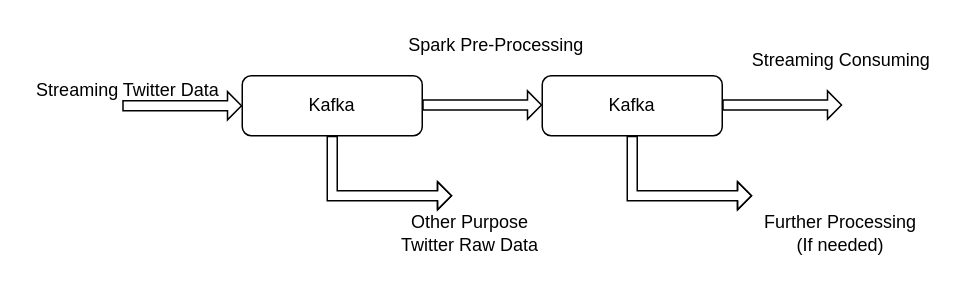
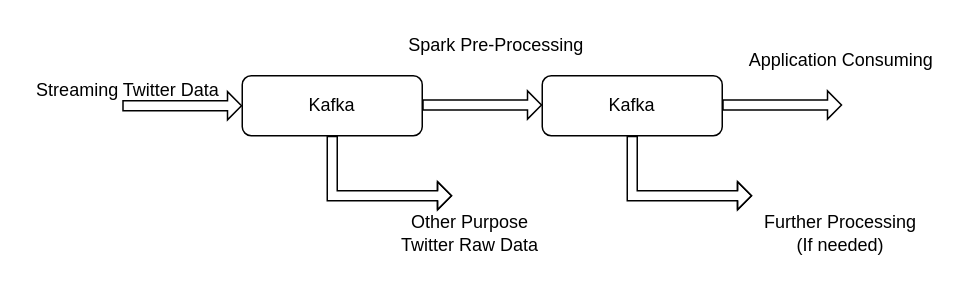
node "Streaming Consuming": label "Streaming Consuming" -> "Application Consuming"
